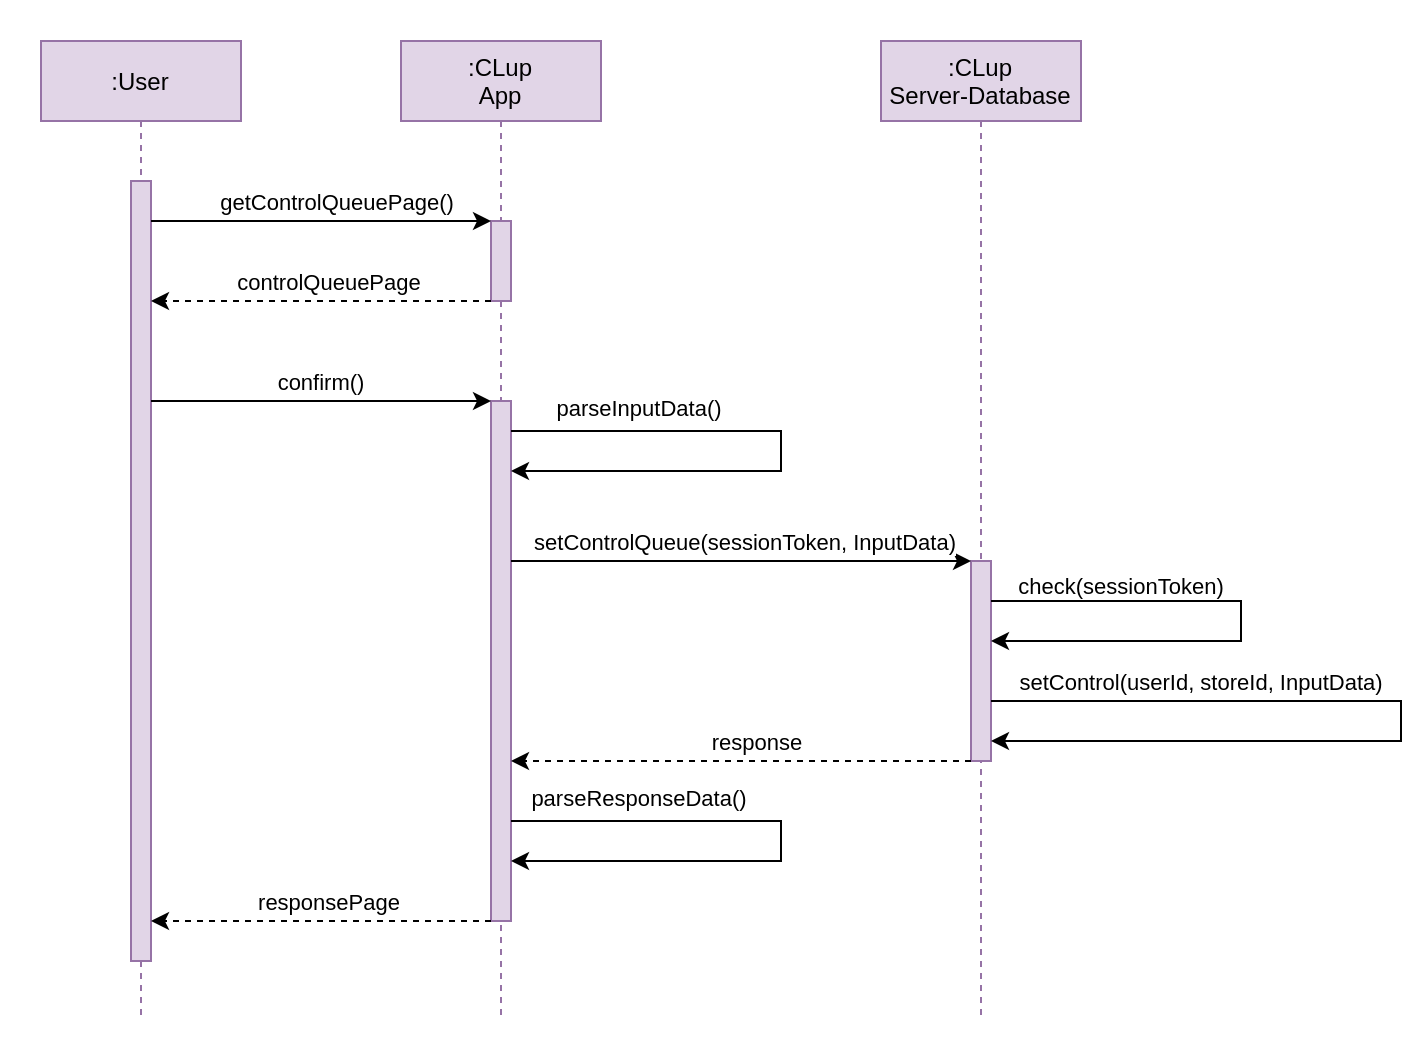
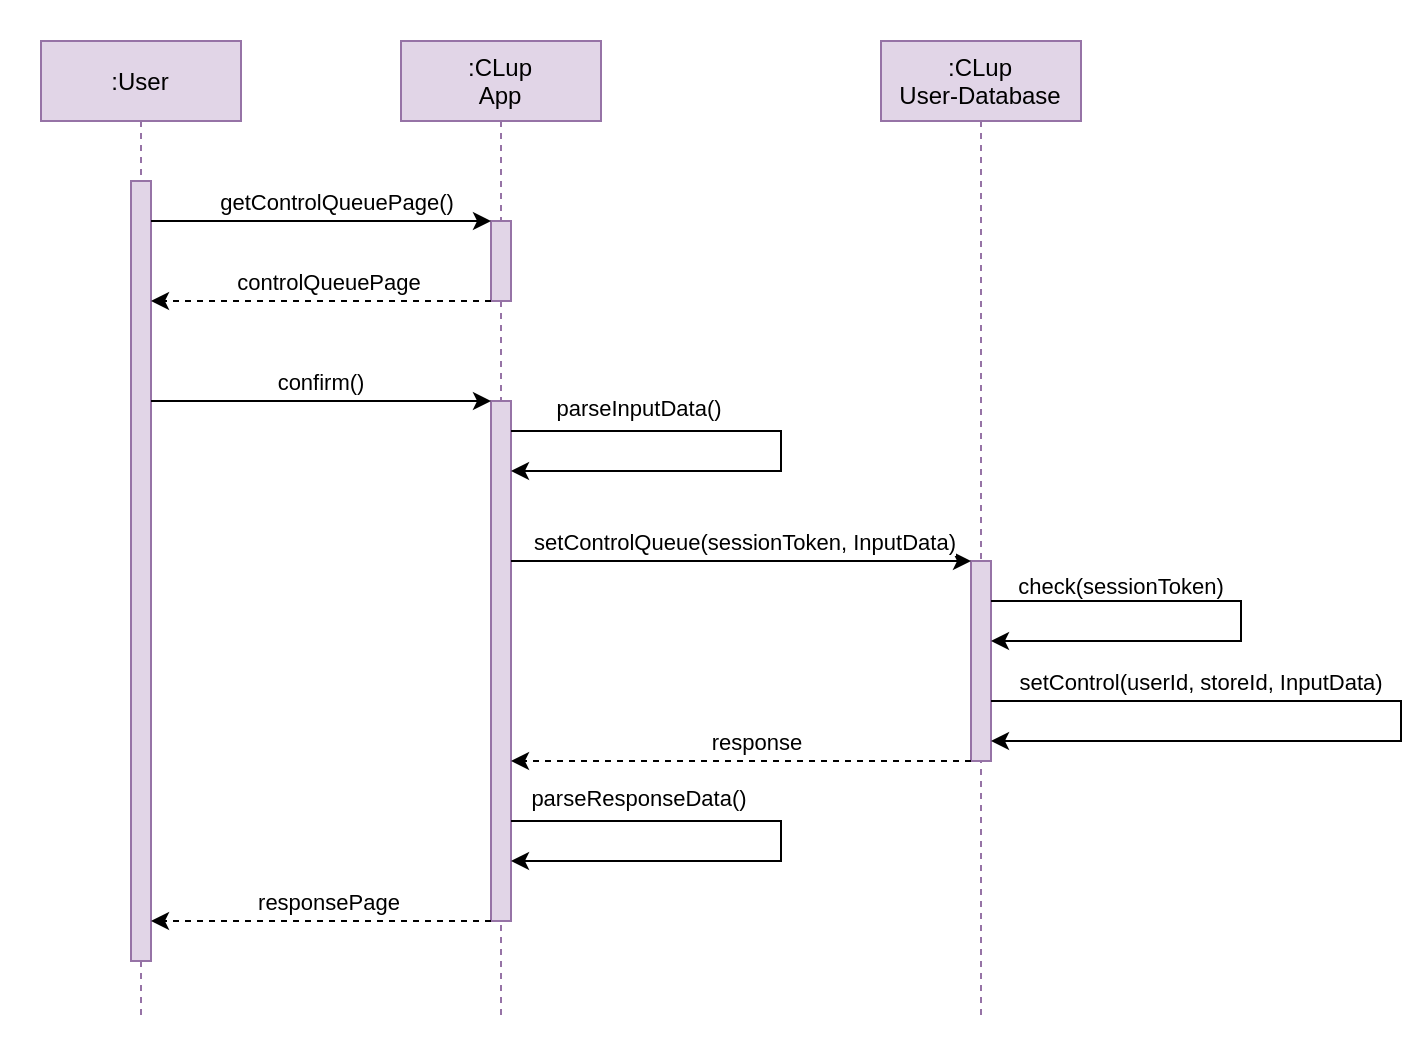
node ":CLup Server-Database": label ":CLup Server-Database" -> ":CLup User-Database"
